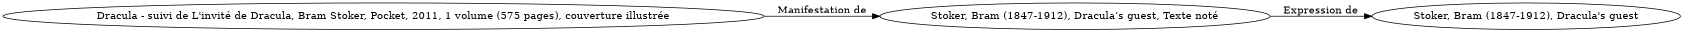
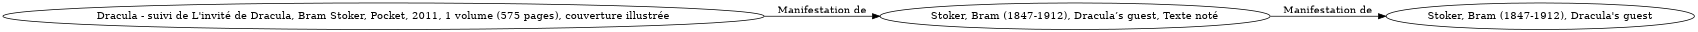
edge "Stoker, Bram (1847-1912), Dracula’s guest, Texte noté" -> "Stoker, Bram (1847-1912), Dracula's guest": label "Expression de" -> "Manifestation de"
